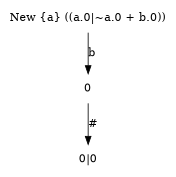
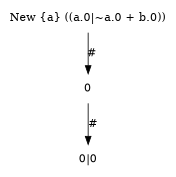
edge "New {a} ((a.0|~a.0 + b.0))" -> "0": label "b" -> "#"
